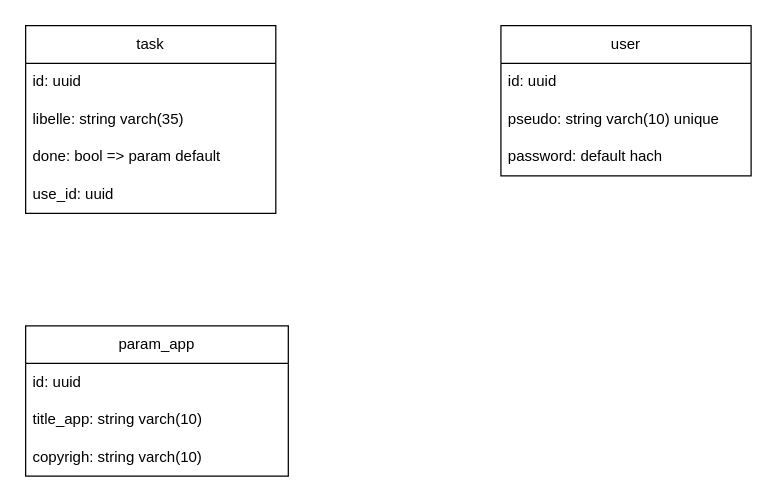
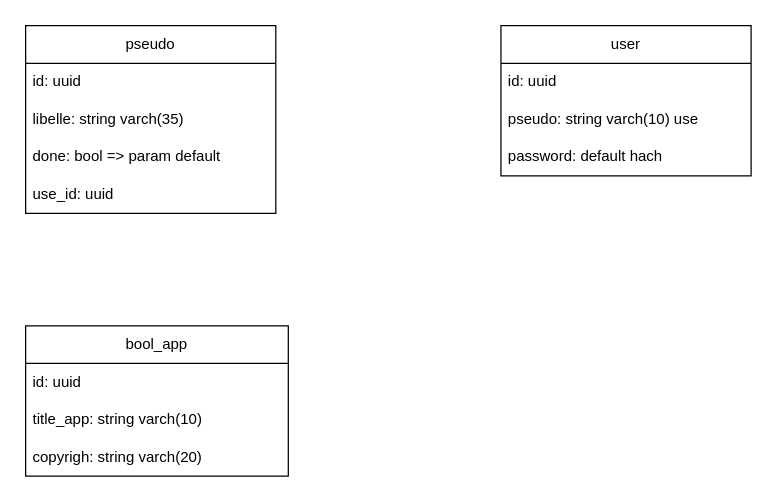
node "task": label "task" -> "pseudo"
node "pseudo: string varch(10) unique": label "pseudo: string varch(10) unique" -> "pseudo: string varch(10) use"
node "param_app": label "param_app" -> "bool_app"
node "copyrigh: string varch(10)": label "copyrigh: string varch(10)" -> "copyrigh: string varch(20)"
